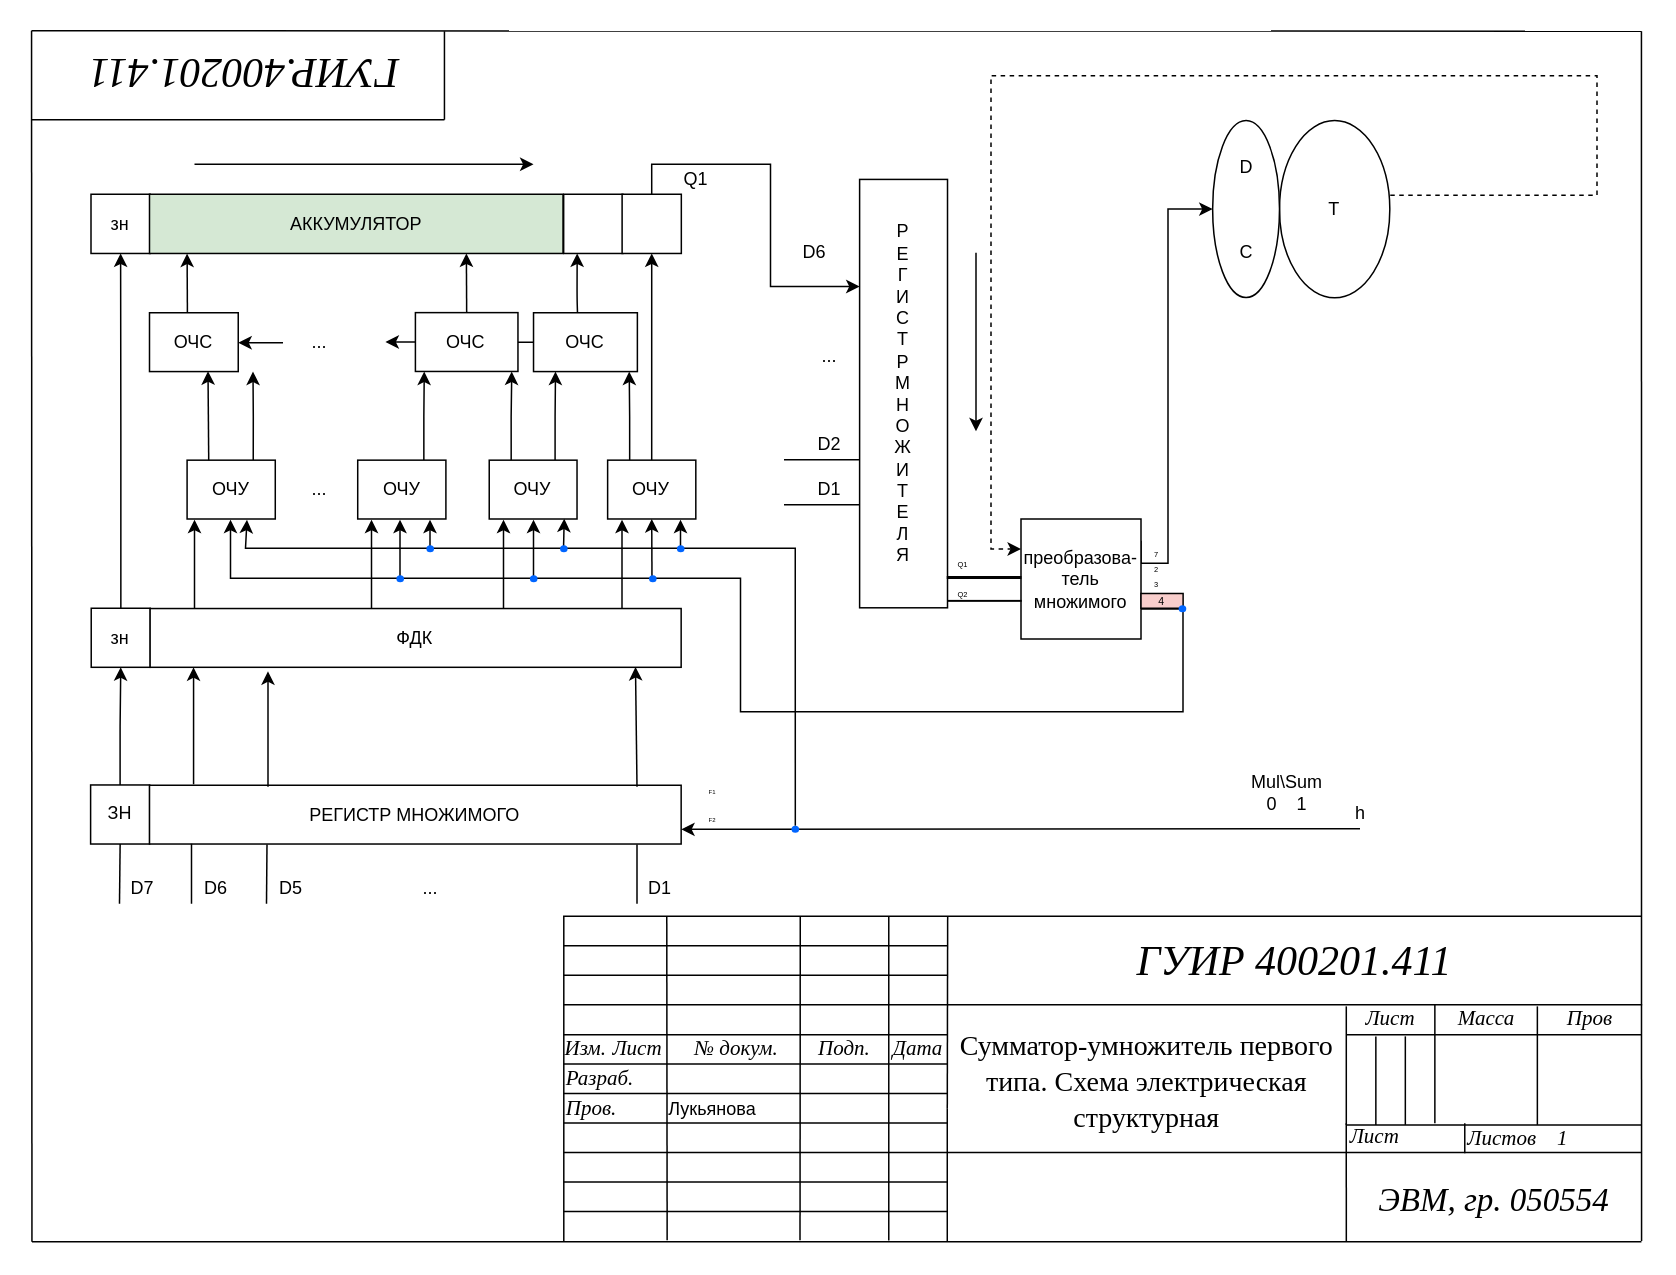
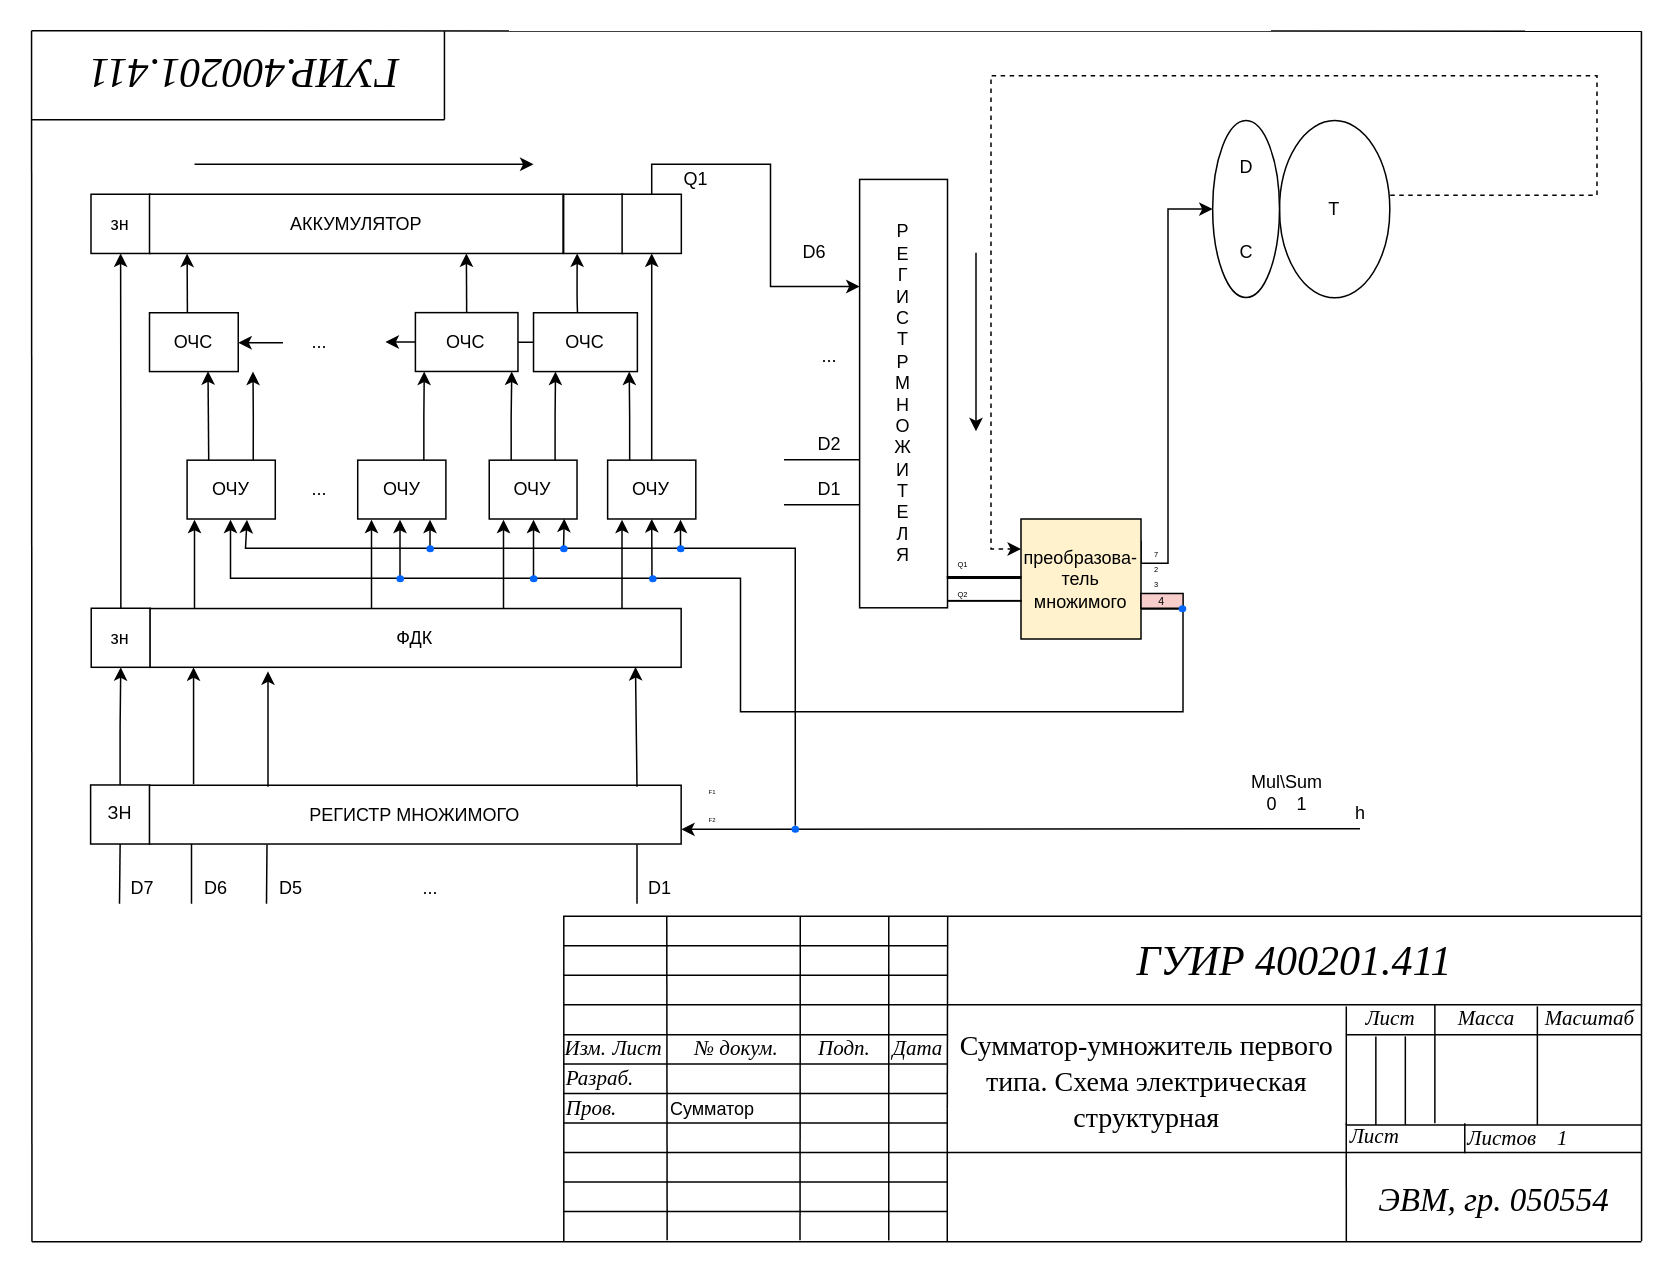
node "АККУМУЛЯТОР": fillcolor #d5e8d4 -> #ffffff
node "преобразова- тель множимого": fillcolor #ffffff -> #fff2cc
node "Пров": label "Пров" -> "Масштаб"
node "Лукьянова": label "Лукьянова" -> "Сумматор"
